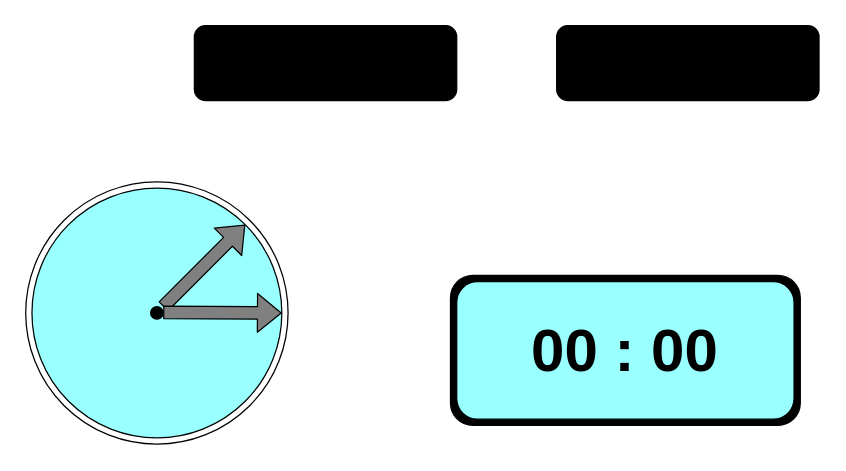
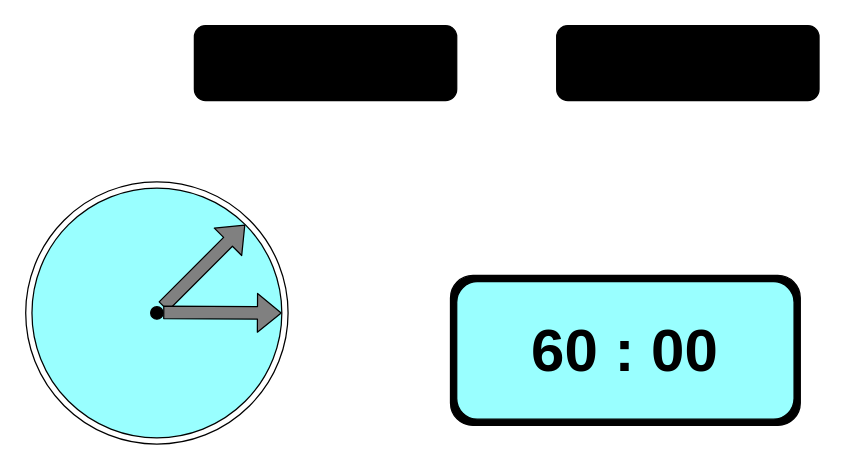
node "00 : 00": label "00 : 00" -> "60 : 00"
